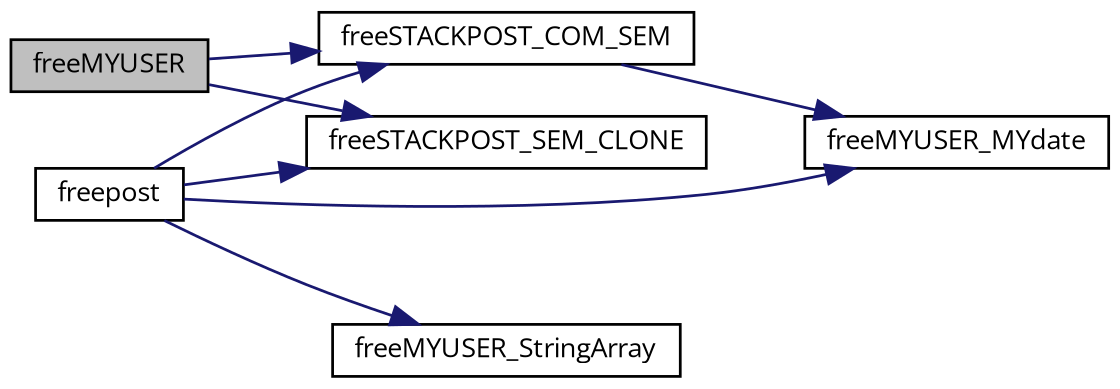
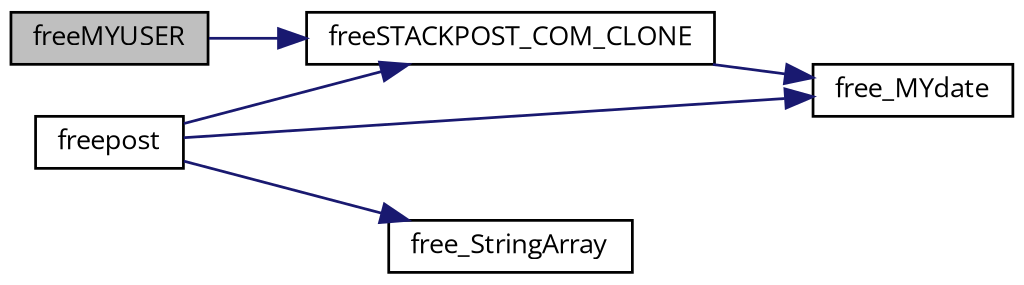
node "freeSTACKPOST_COM_SEM": label "freeSTACKPOST_COM_SEM" -> "freeSTACKPOST_COM_CLONE"
node "freeSTACKPOST_SEM_CLONE": removed
node "freeMYUSER_MYdate": label "freeMYUSER_MYdate" -> "free_MYdate"
node "freeMYUSER_StringArray": label "freeMYUSER_StringArray" -> "free_StringArray"
